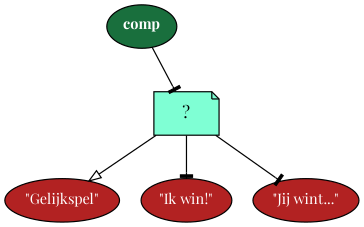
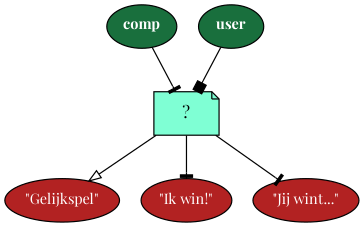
node "user": added
